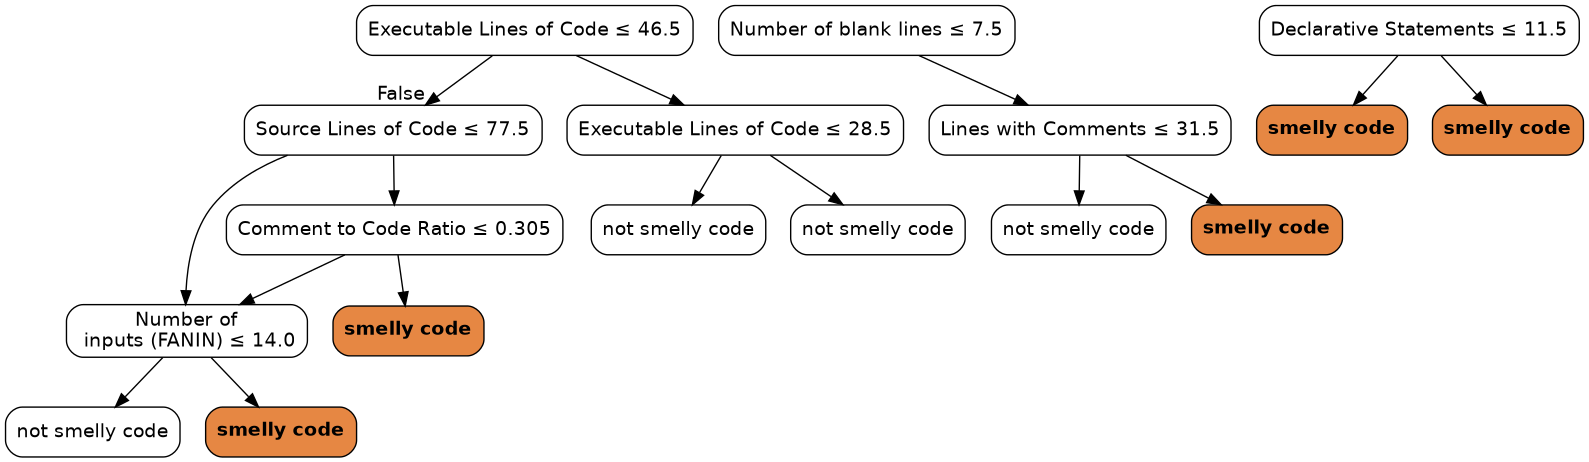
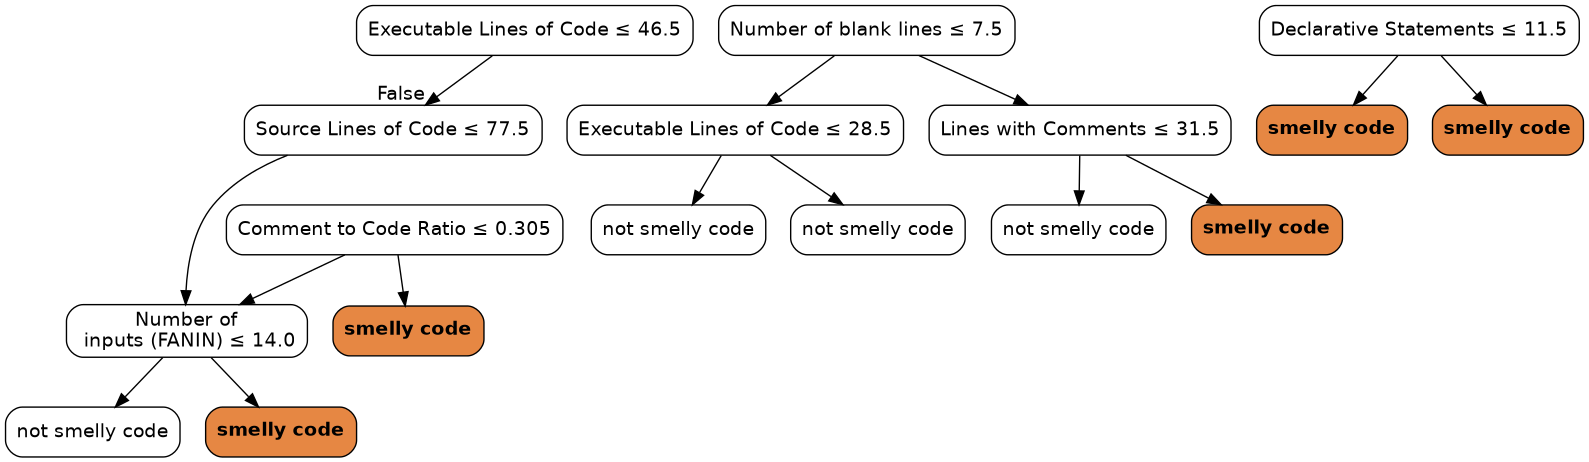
edge "Executable Lines of Code ≤ 46.5" -> "Executable Lines of Code ≤ 28.5": now "Number of blank lines ≤ 7.5" -> "Executable Lines of Code ≤ 28.5"
edge "Source Lines of Code ≤ 77.5" -> "Comment to Code Ratio ≤ 0.305": removed
